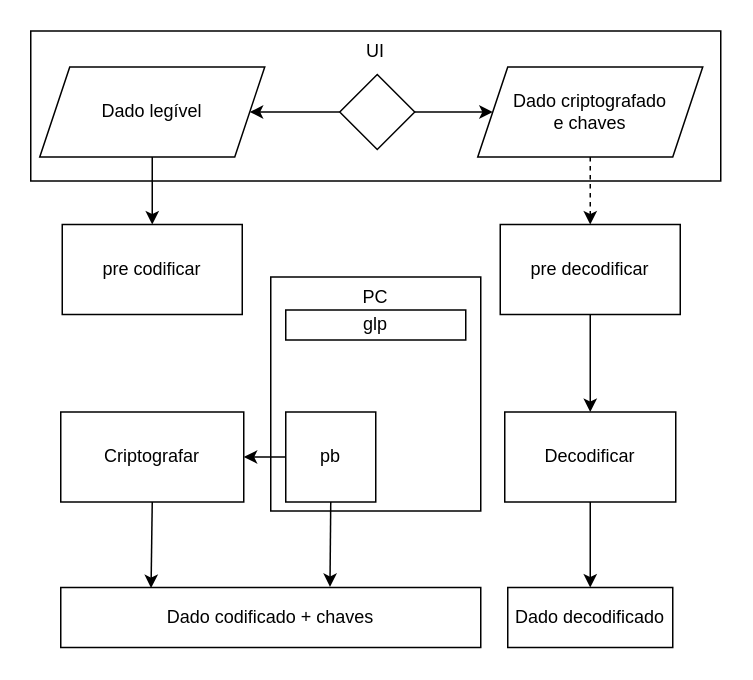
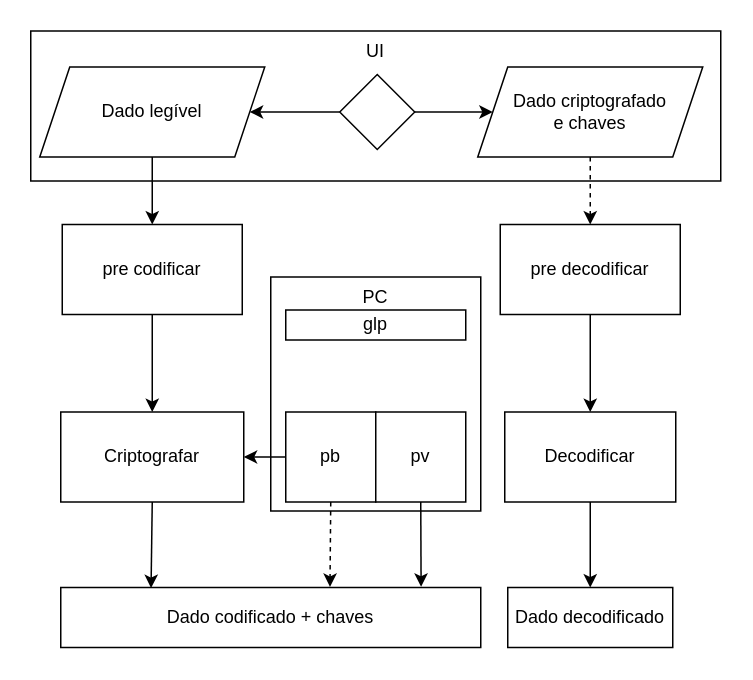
edge "pre codificar" -> "Criptografar": added
node "pv": added
edge "pb" -> "Dado codificado + chaves": style solid -> dashed
edge "pv" -> "Dado codificado + chaves": added
